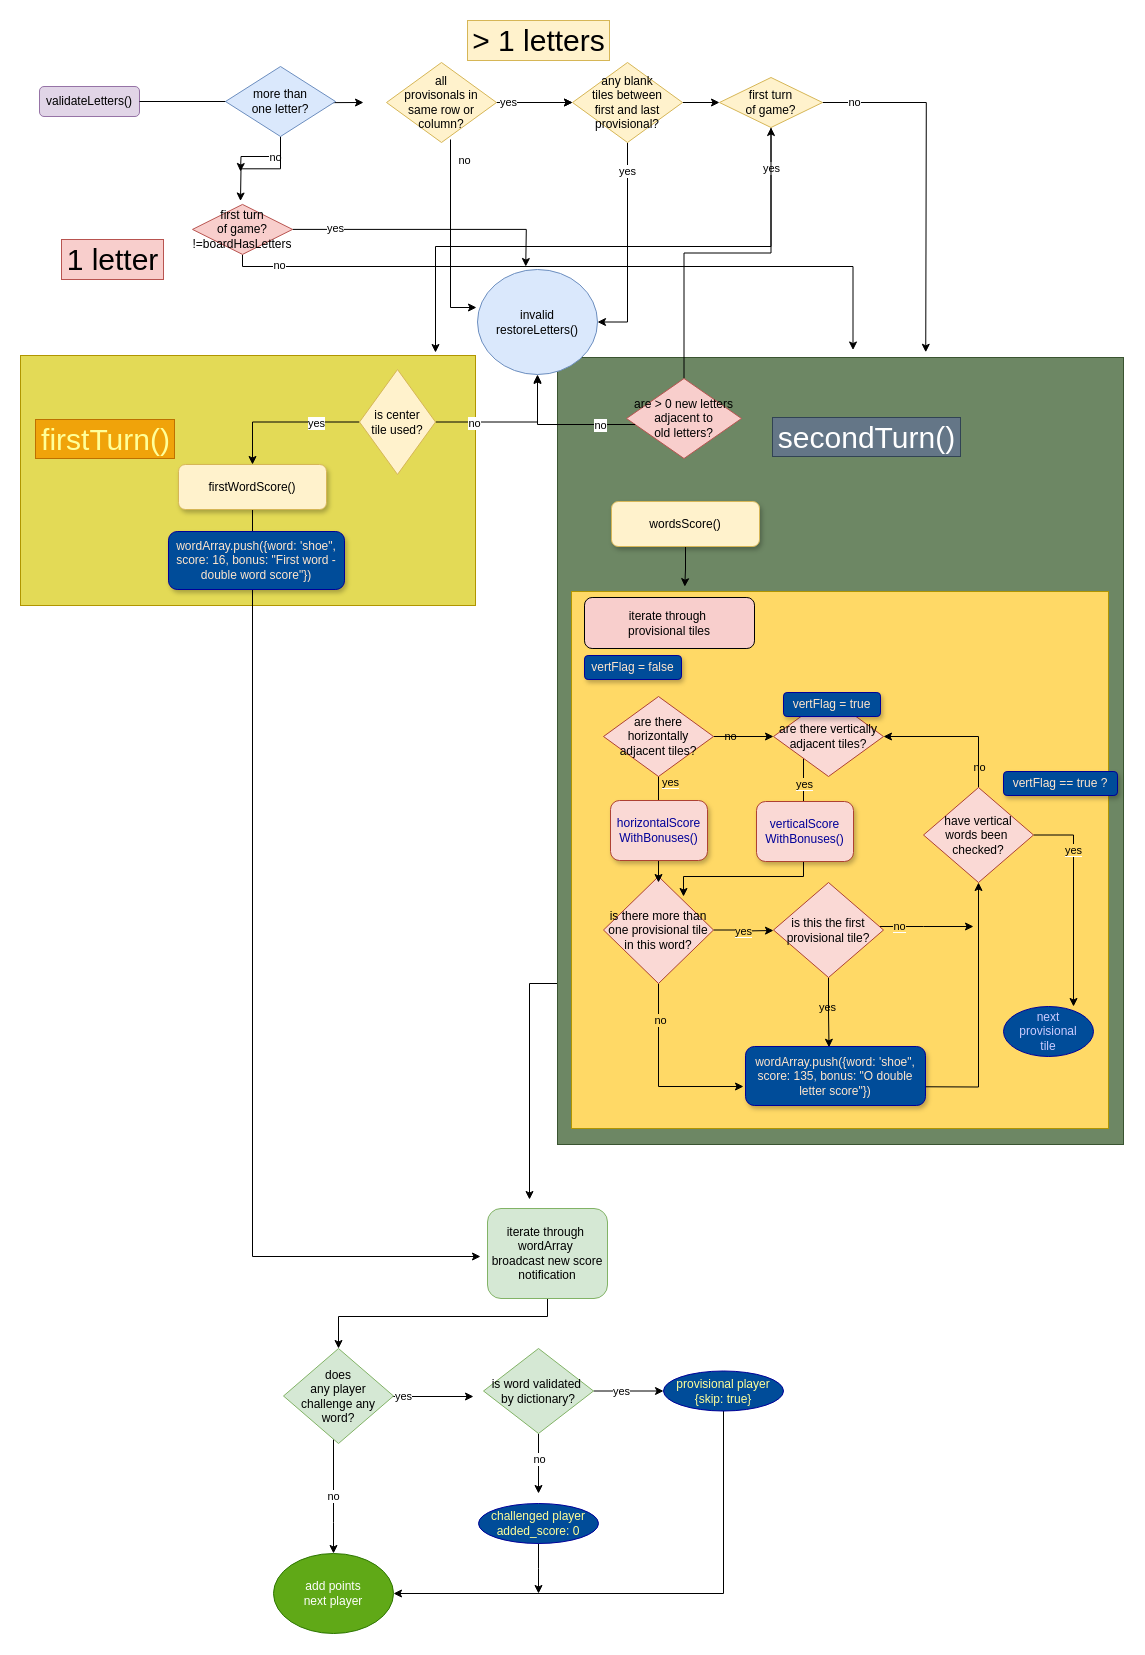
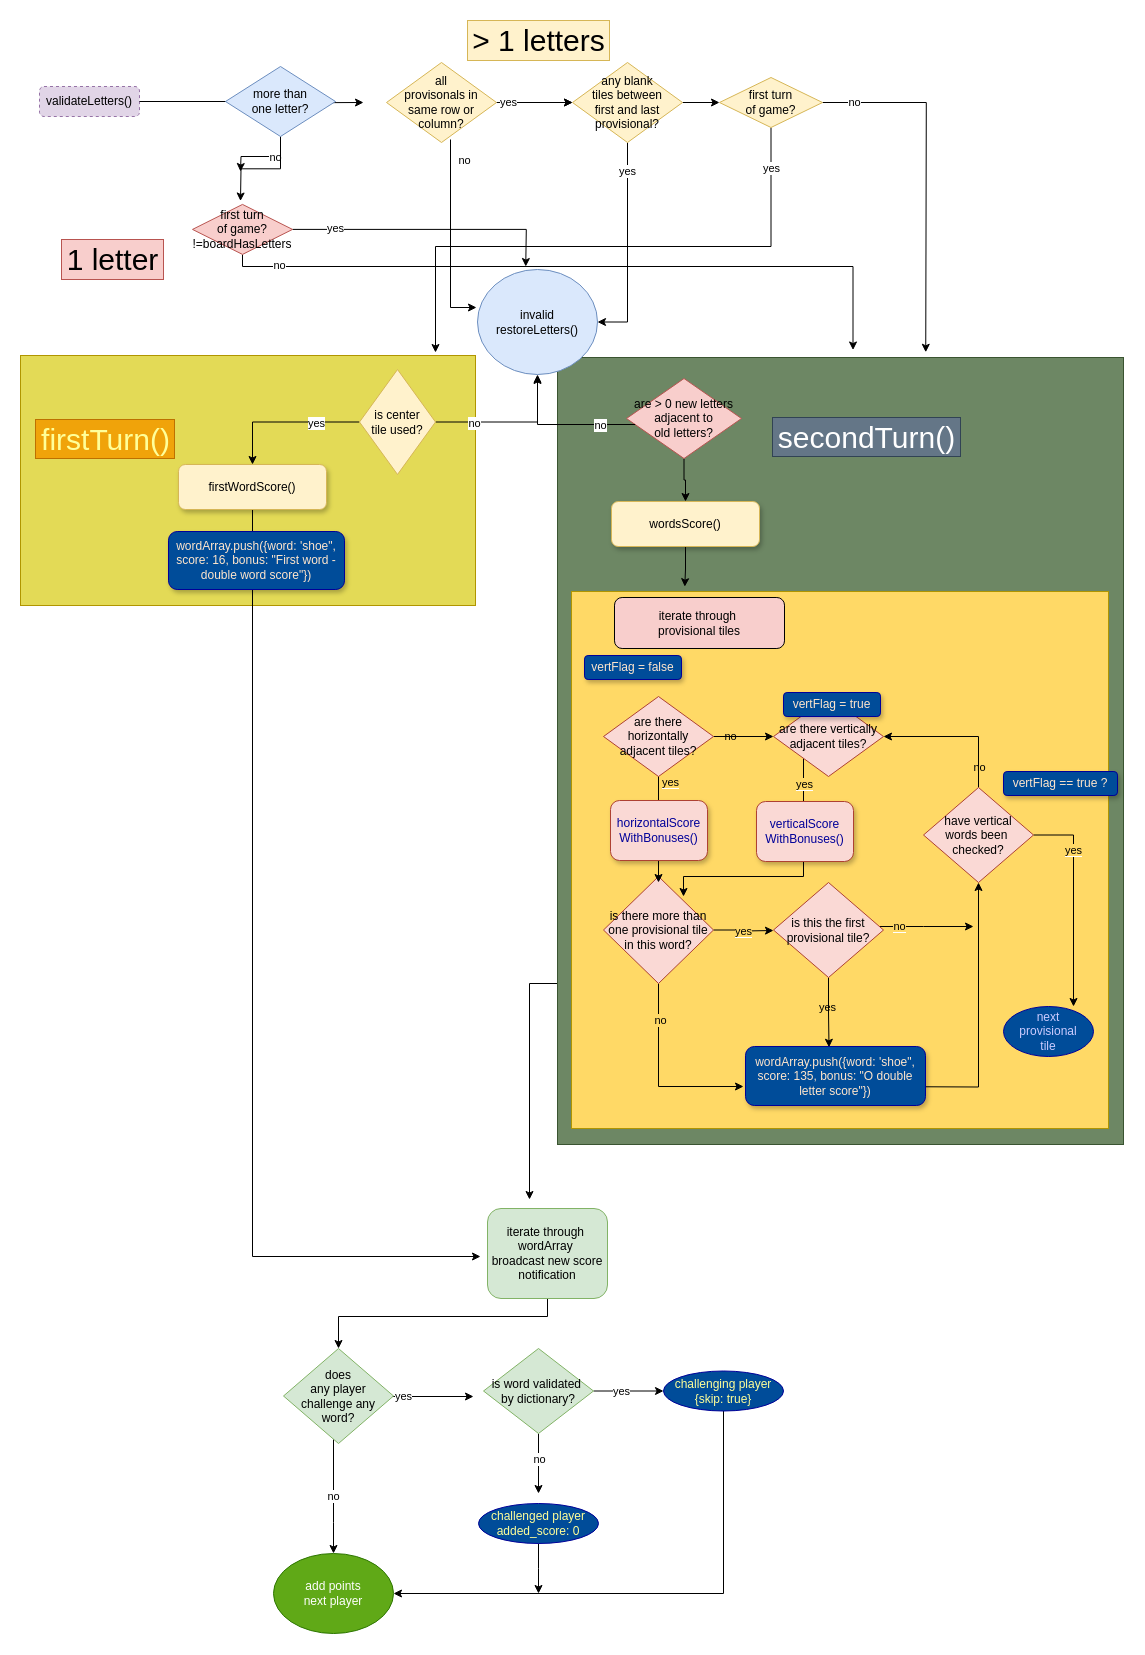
node "validateLetters()": style solid -> dashed
edge "are > 0 new letters adjacent to old letters?" -> "first turn of game?": now "are > 0 new letters adjacent to old letters?" -> "wordsScore()"
node "iterate through provisional tiles": moved (670, 623) -> (700, 623)
node "provisional player {skip: true}": label "provisional player {skip: true}" -> "challenging player {skip: true}"
